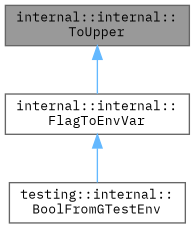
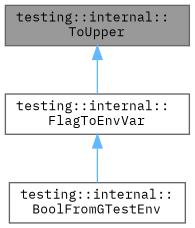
node "internal::internal:: ToUpper": label "internal::internal:: ToUpper" -> "testing::internal:: ToUpper"
node "internal::internal:: FlagToEnvVar": label "internal::internal:: FlagToEnvVar" -> "testing::internal:: FlagToEnvVar"
